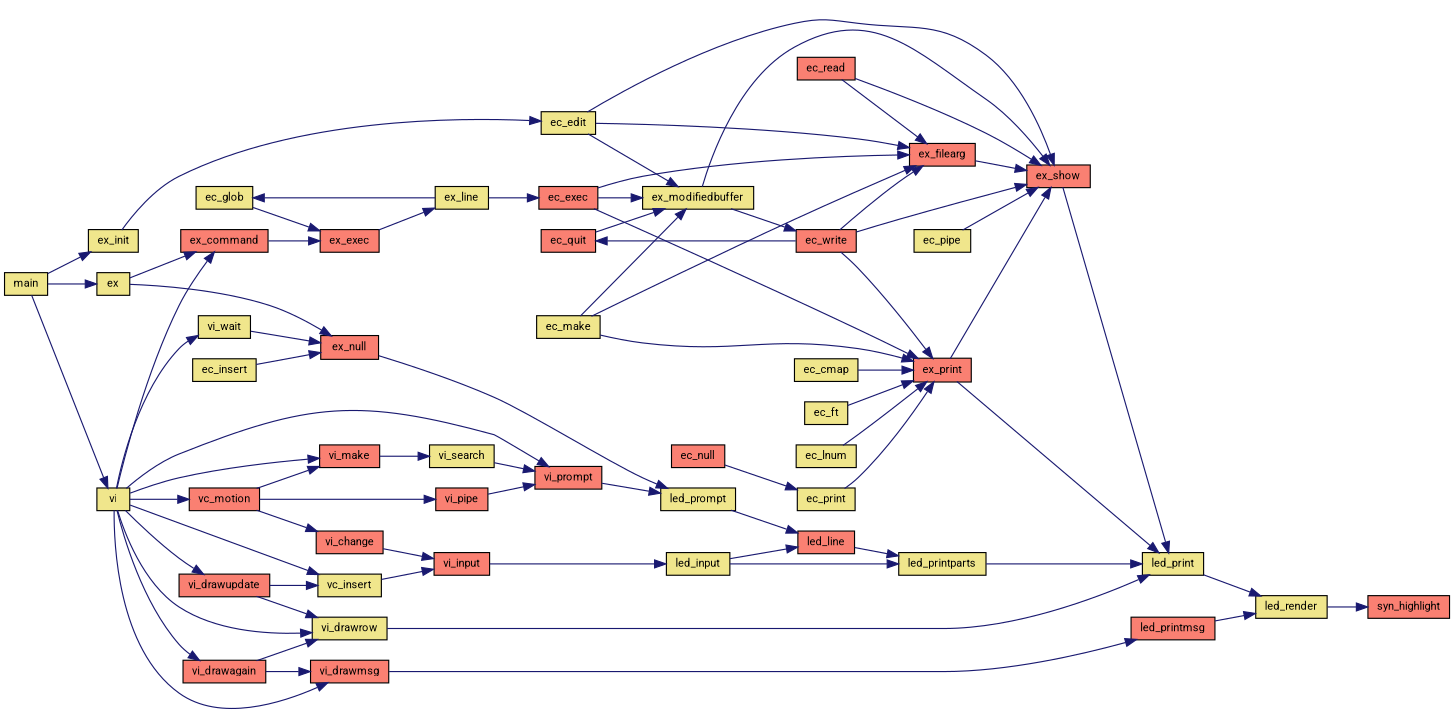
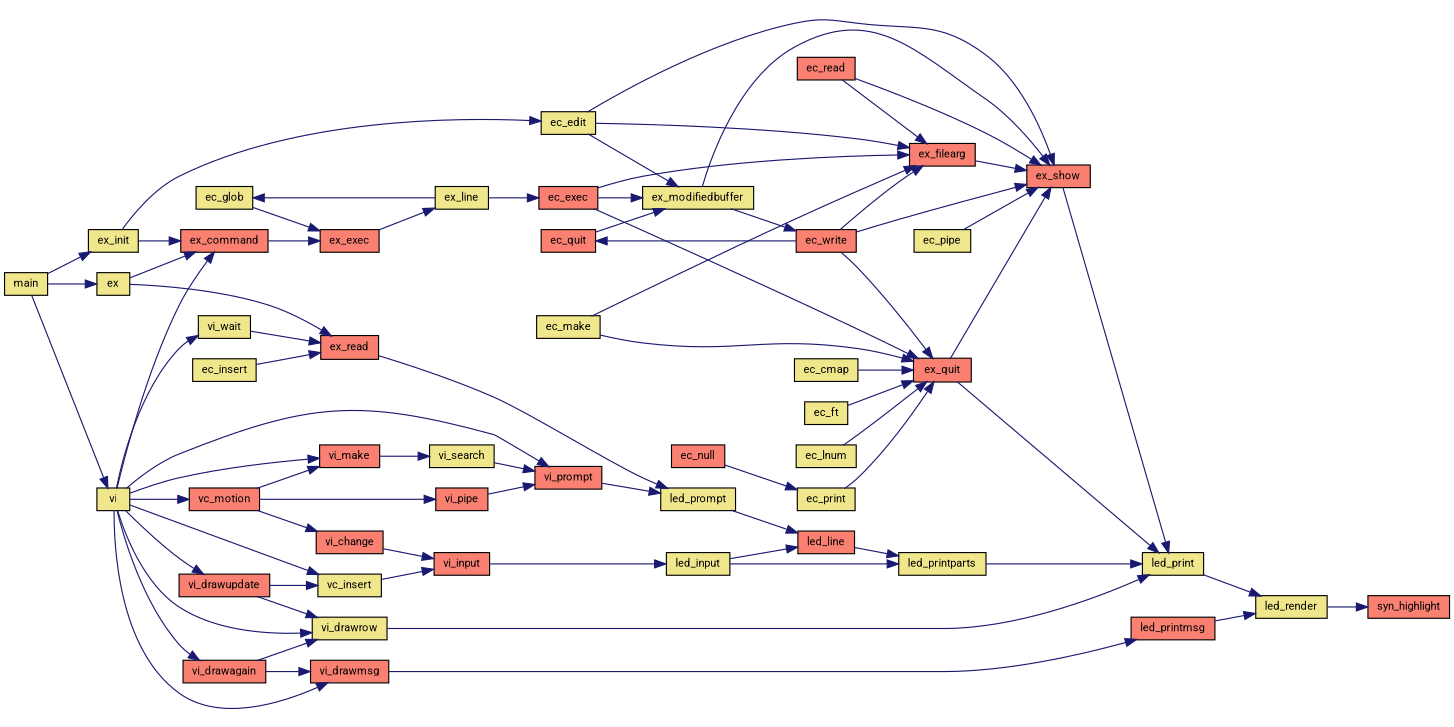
edge "ex_init" -> "ex_command": added
edge "ec_make" -> "ex_modifiedbuffer": removed
node "ex_null": label "ex_null" -> "ex_read"
node "ex_print": label "ex_print" -> "ex_quit"
